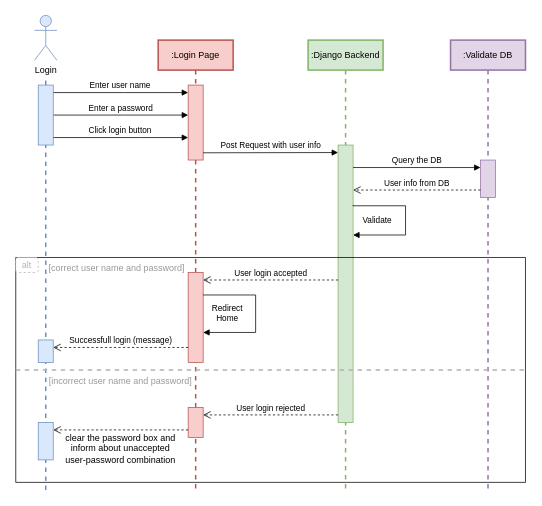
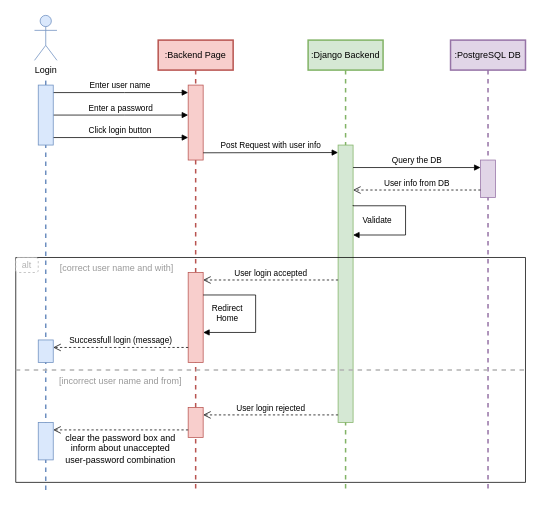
node ":Login Page": label ":Login Page" -> ":Backend Page"
node ":Validate DB": label ":Validate DB" -> ":PostgreSQL DB"
node "[correct user name and password]": label "[correct user name and password]" -> "[correct user name and with]"
node "[incorrect user name and password]": label "[incorrect user name and password]" -> "[incorrect user name and from]"
